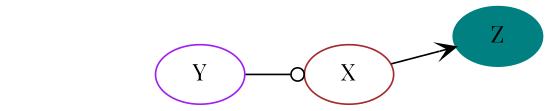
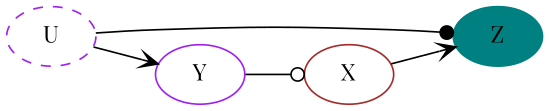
node "U": added
